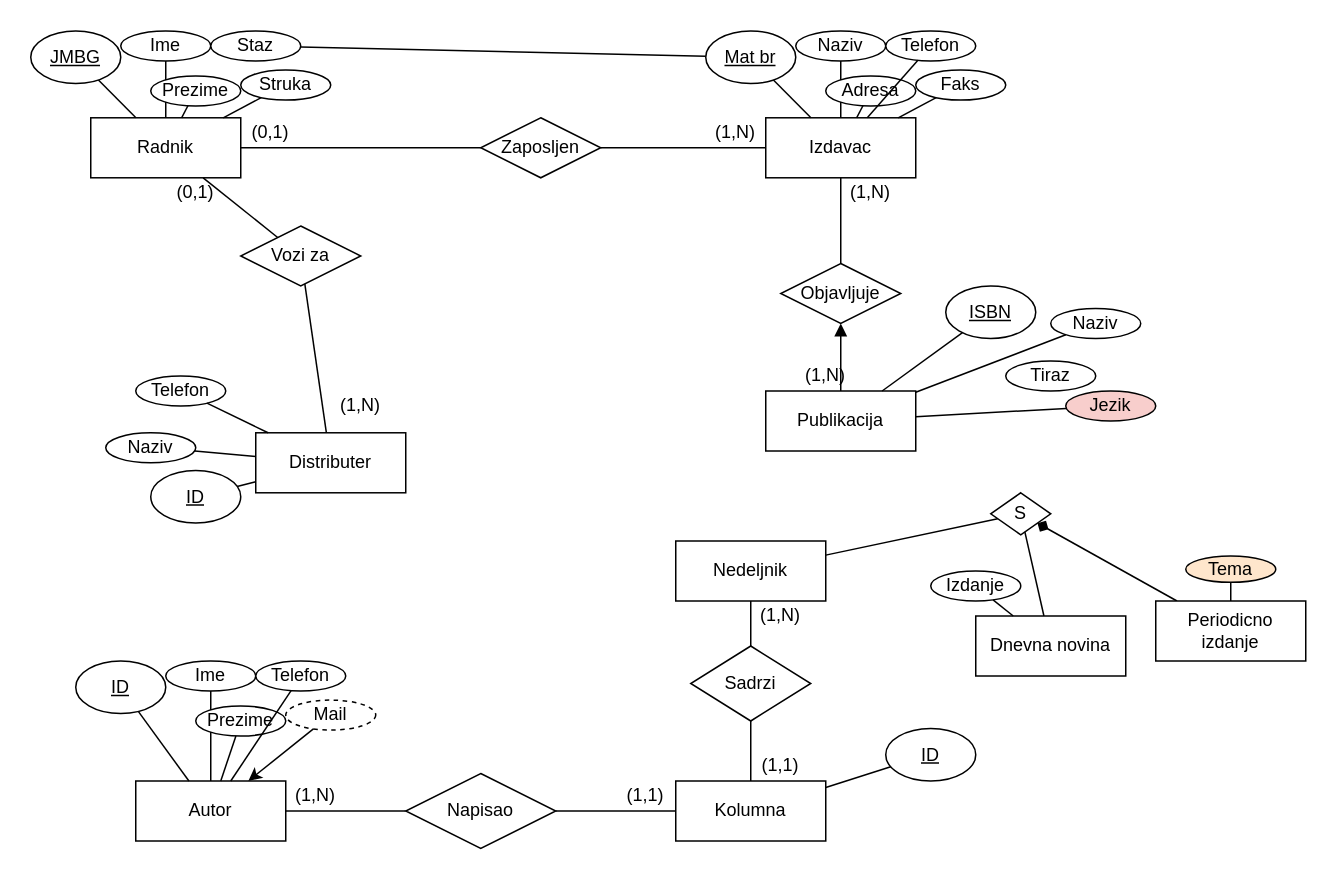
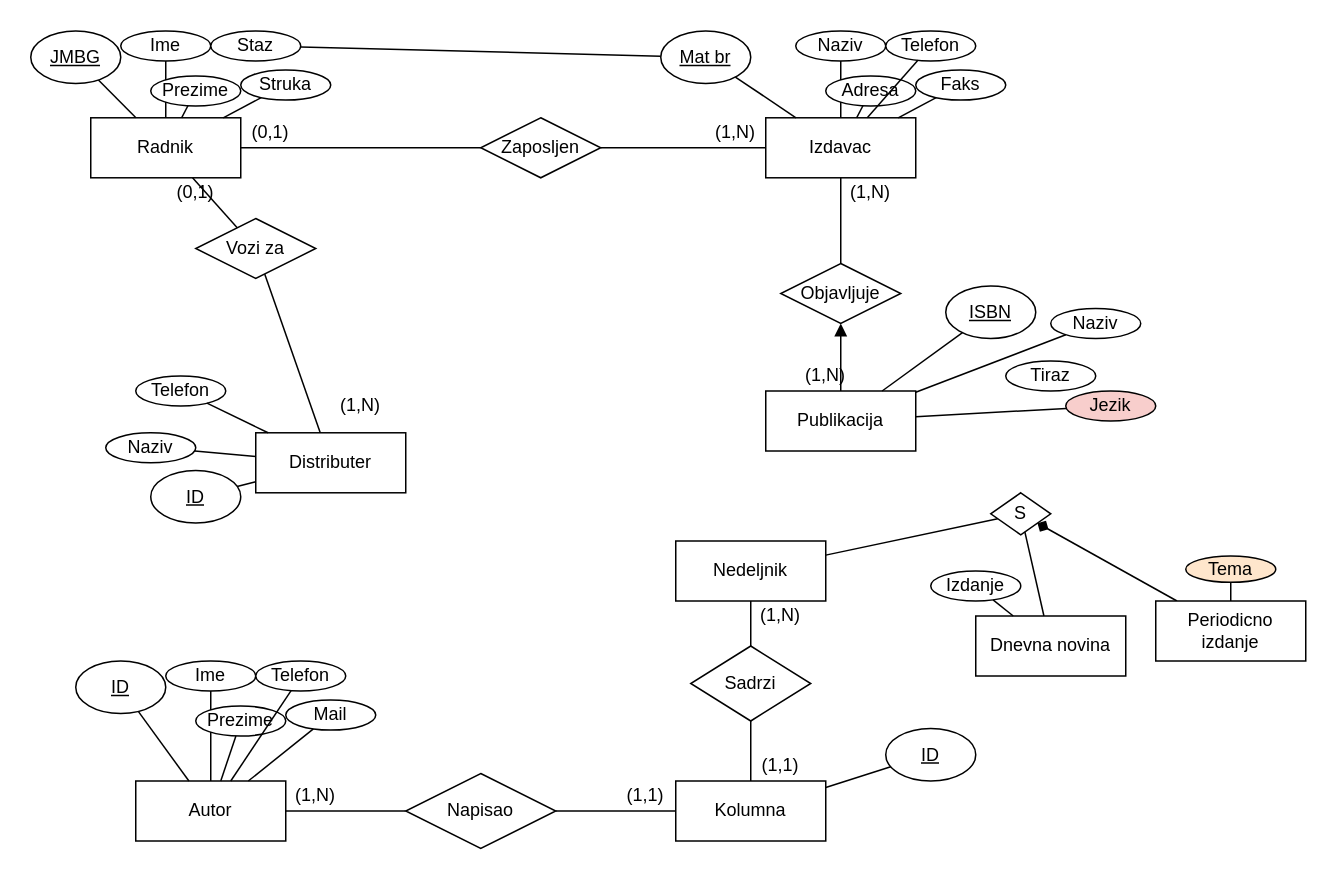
node "Mat br": moved (751, 57) -> (706, 57)
node "Vozi za": moved (301, 256) -> (256, 248)
node "Mail": style dashed -> solid
edge "Mail" -> "Autor": arrowhead classic -> none
